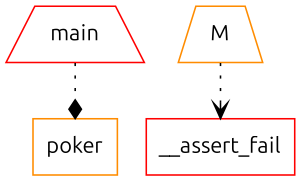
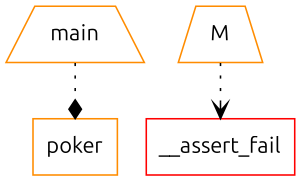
node "main": color red -> darkorange
